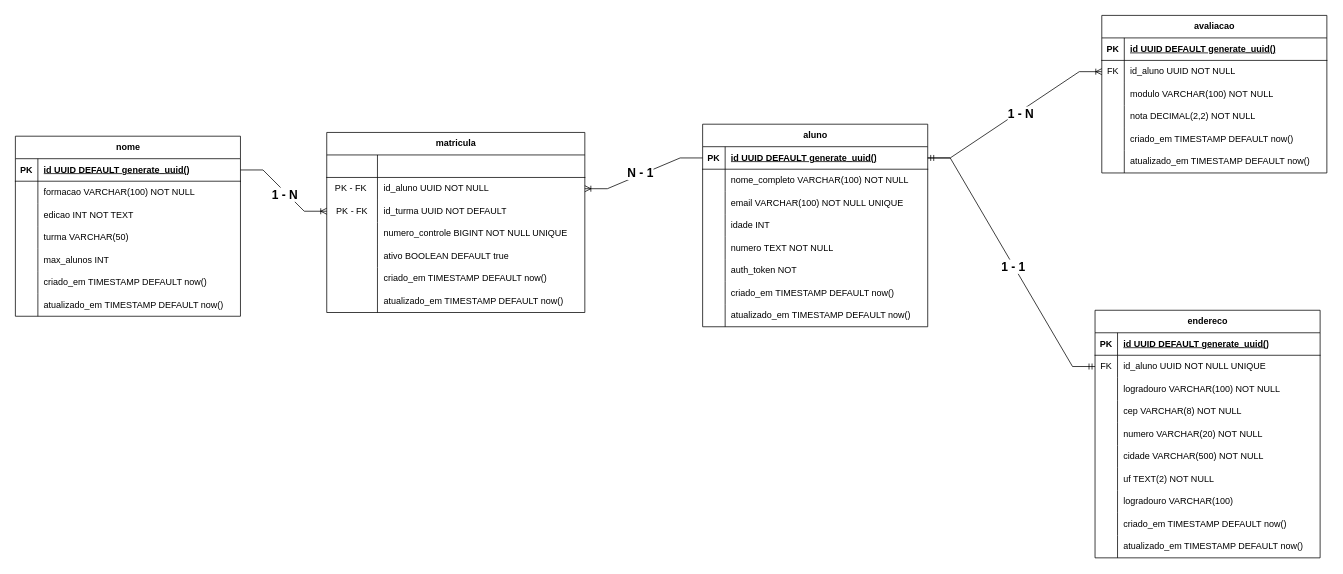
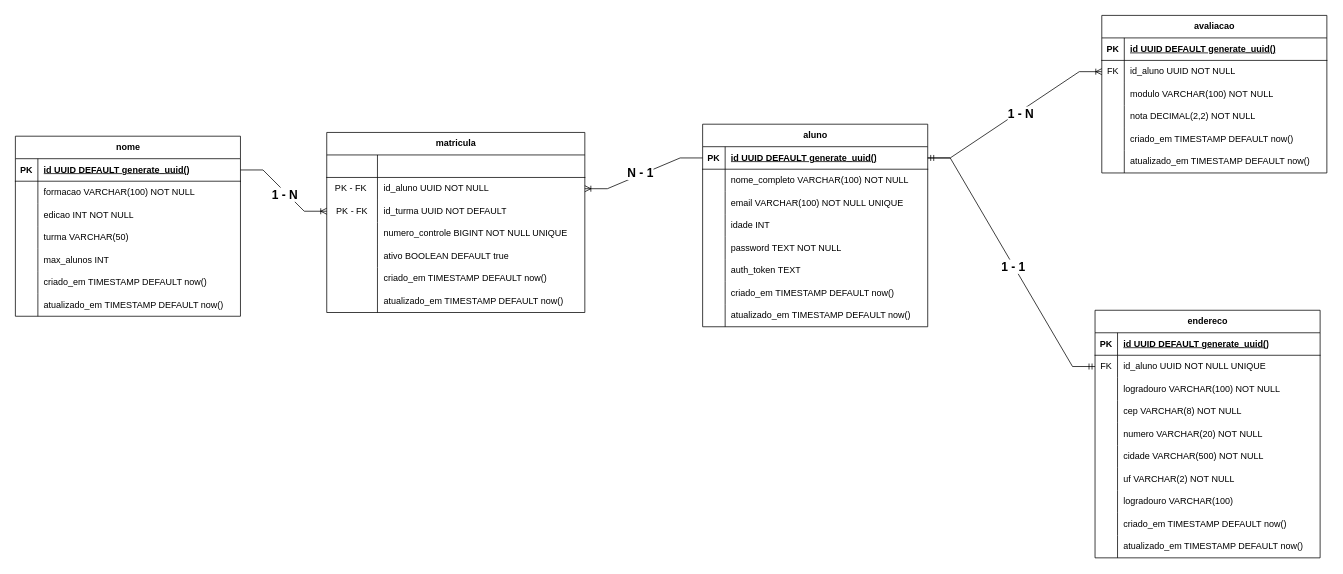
node "edicao INT NOT TEXT": label "edicao INT NOT TEXT" -> "edicao INT NOT NULL"
node "numero TEXT NOT NULL": label "numero TEXT NOT NULL" -> "password TEXT NOT NULL"
node "auth_token NOT": label "auth_token NOT" -> "auth_token TEXT"
node "uf TEXT(2) NOT NULL": label "uf TEXT(2) NOT NULL" -> "uf VARCHAR(2) NOT NULL"
